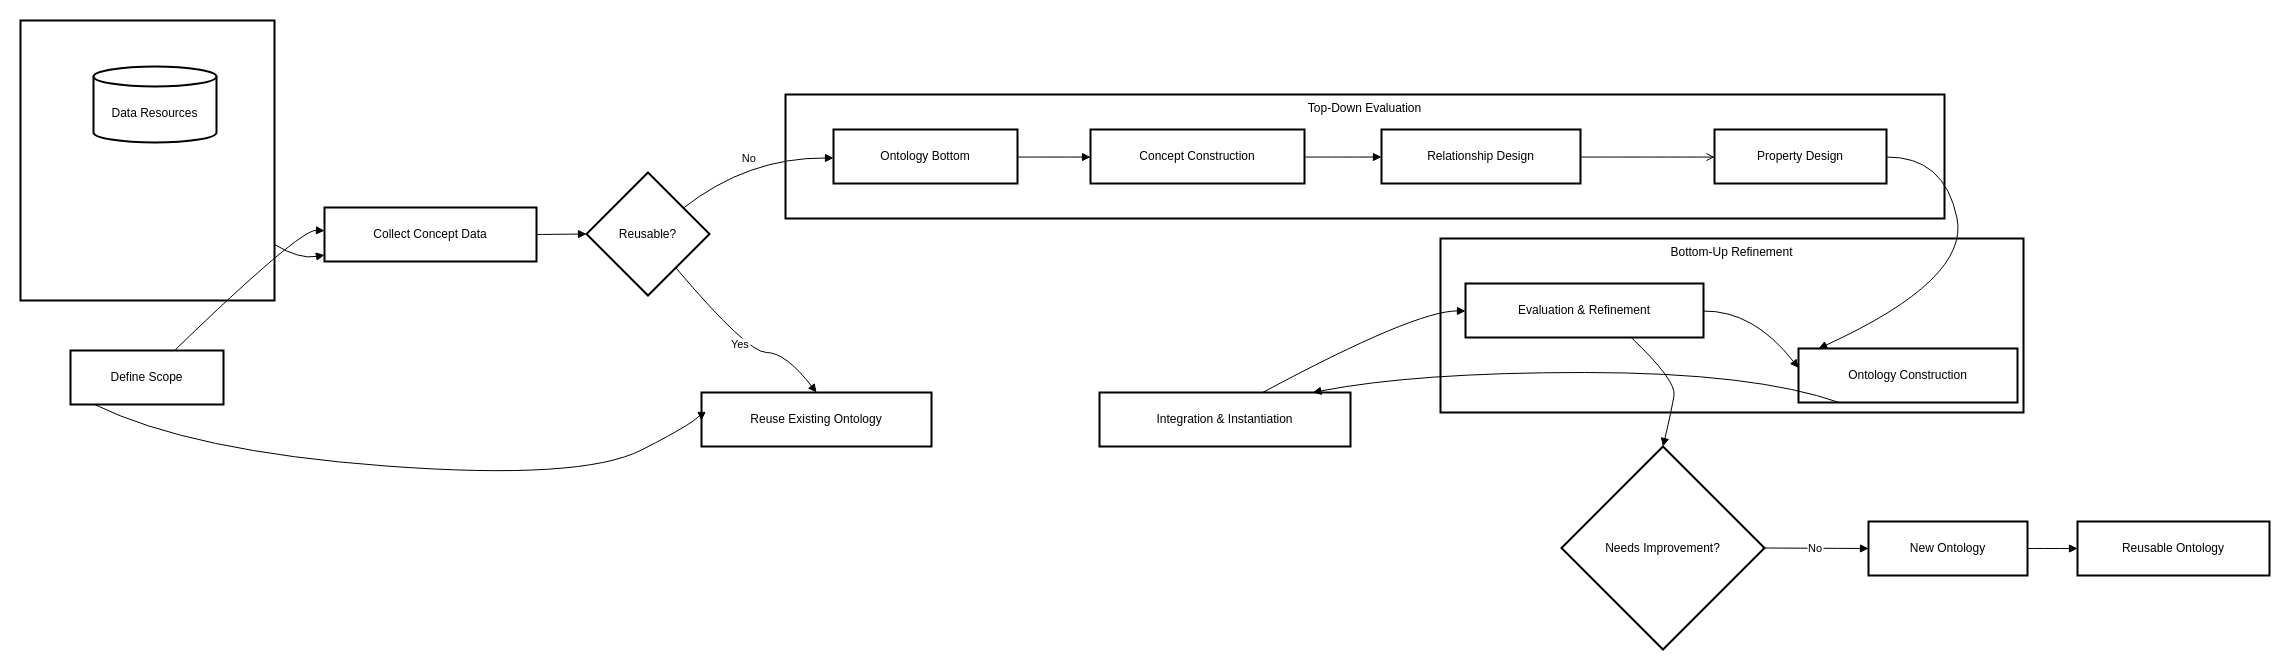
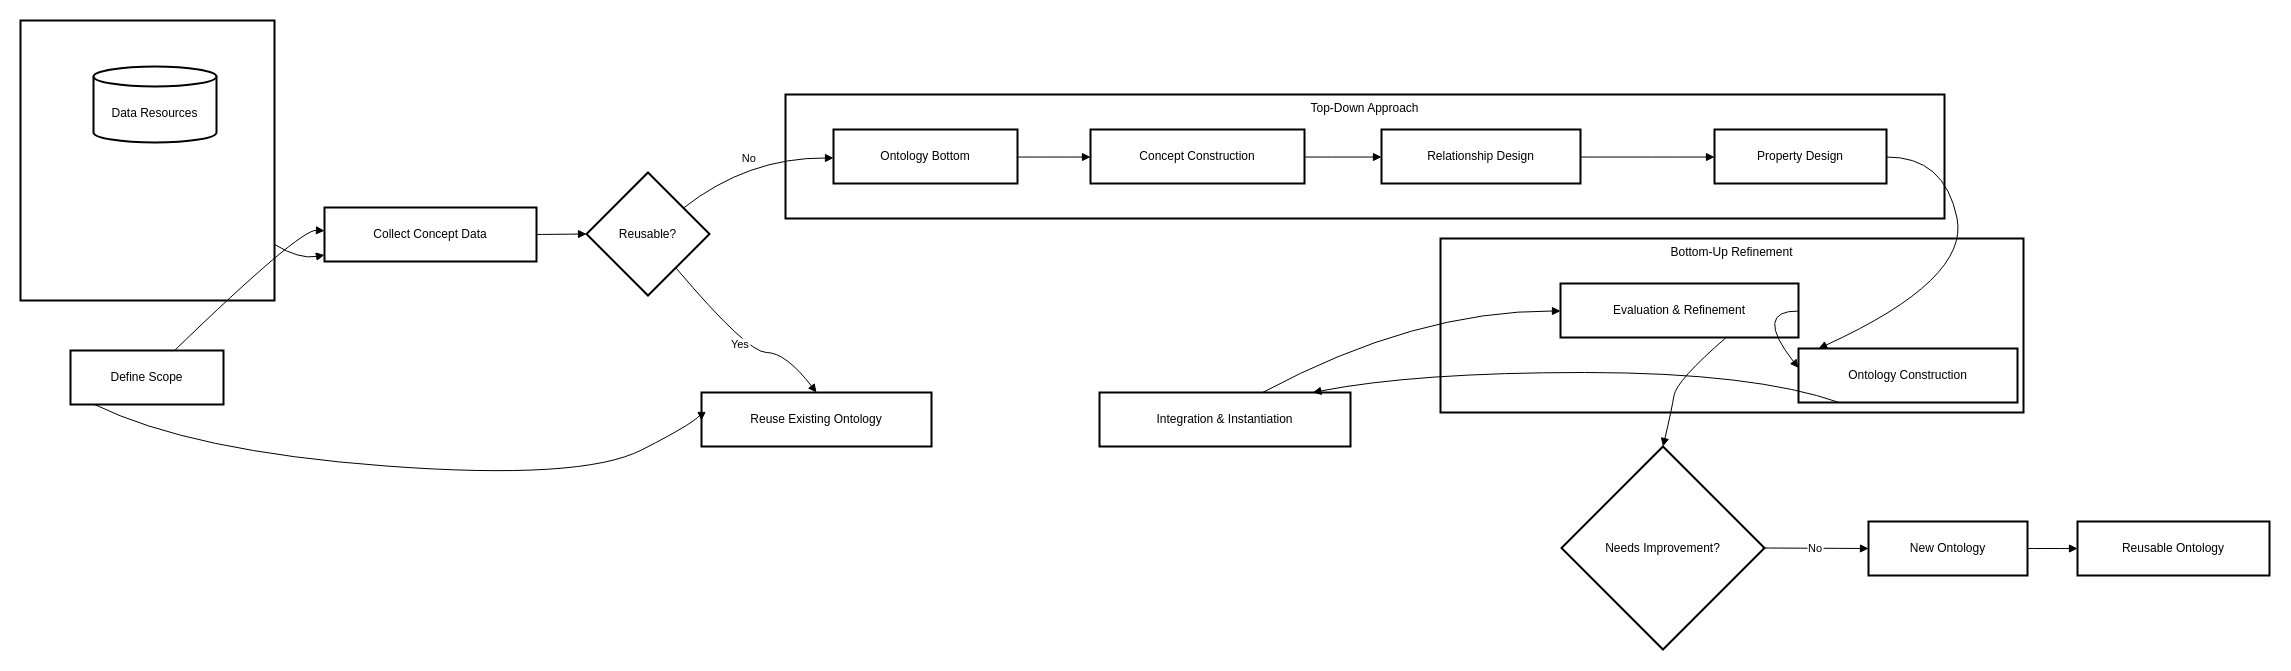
node "Top-Down Evaluation": label "Top-Down Evaluation" -> "Top-Down Approach"
edge "Relationship Design" -> "Property Design": arrowhead open -> block
node "Evaluation & Refinement": moved (1585, 311) -> (1680, 311)
